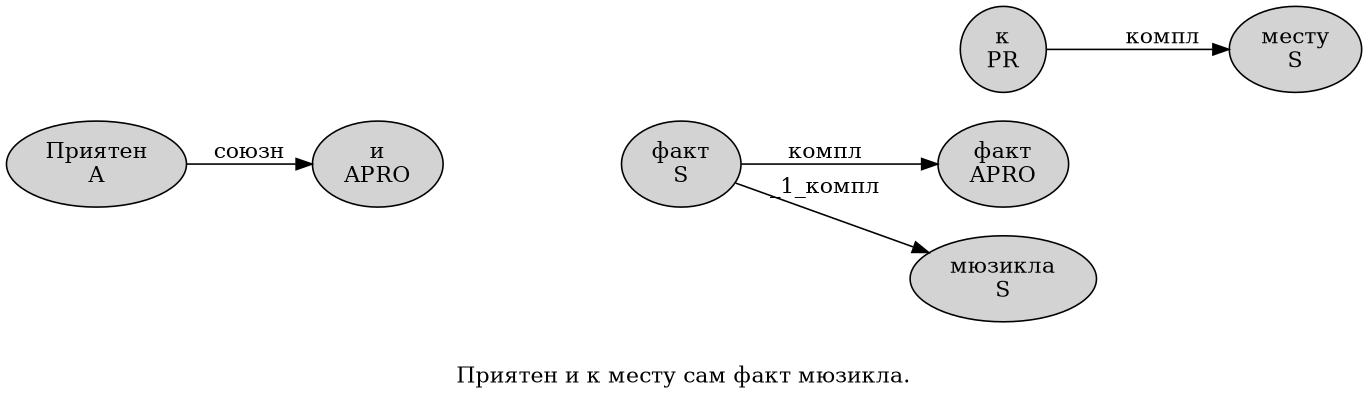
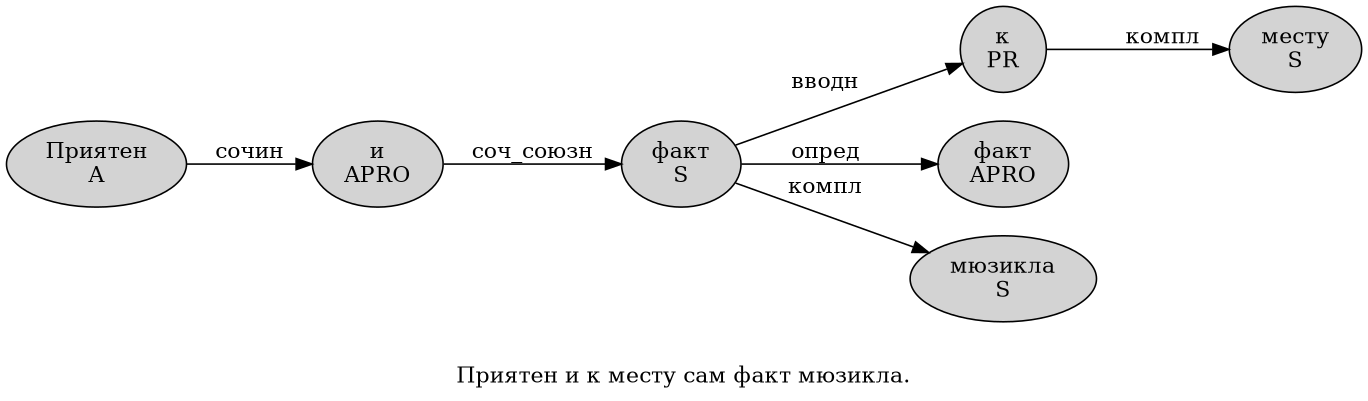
edge "факт S" -> "к PR": added, label "вводн"
edge "Приятен A" -> "и APRO": label "союзн" -> "сочин"
edge "факт S" -> "факт APRO": label "компл" -> "опред"
edge "и APRO" -> "факт S": added, label "соч_союзн"
edge "факт S" -> "мюзикла S": label "_1_компл" -> "компл"
